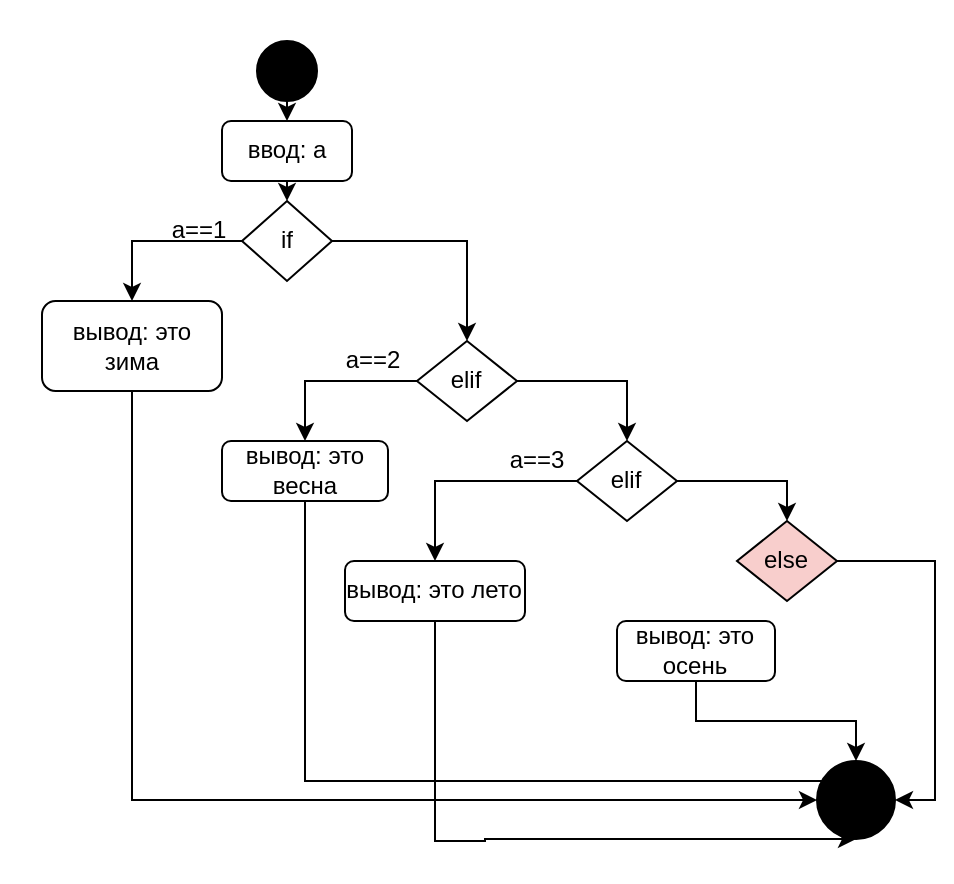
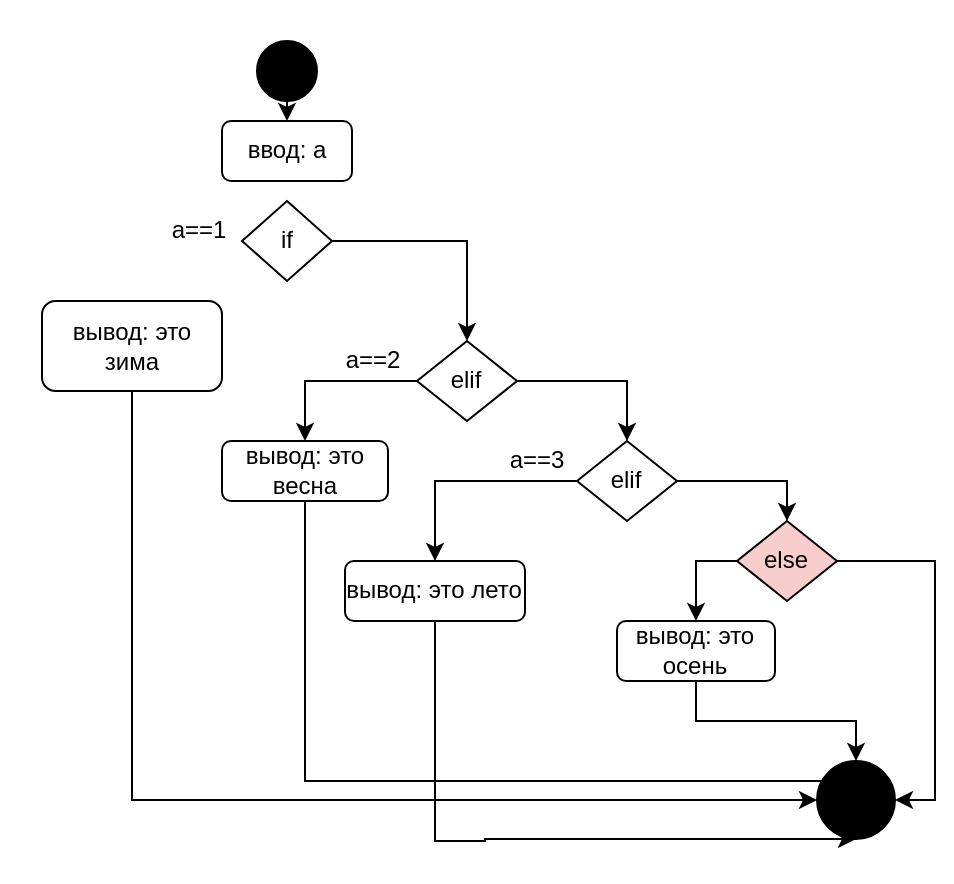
edge "ввод: a" -> "if": removed
edge "if" -> "вывод: это зима": removed
edge "else" -> "вывод: это осень": added
